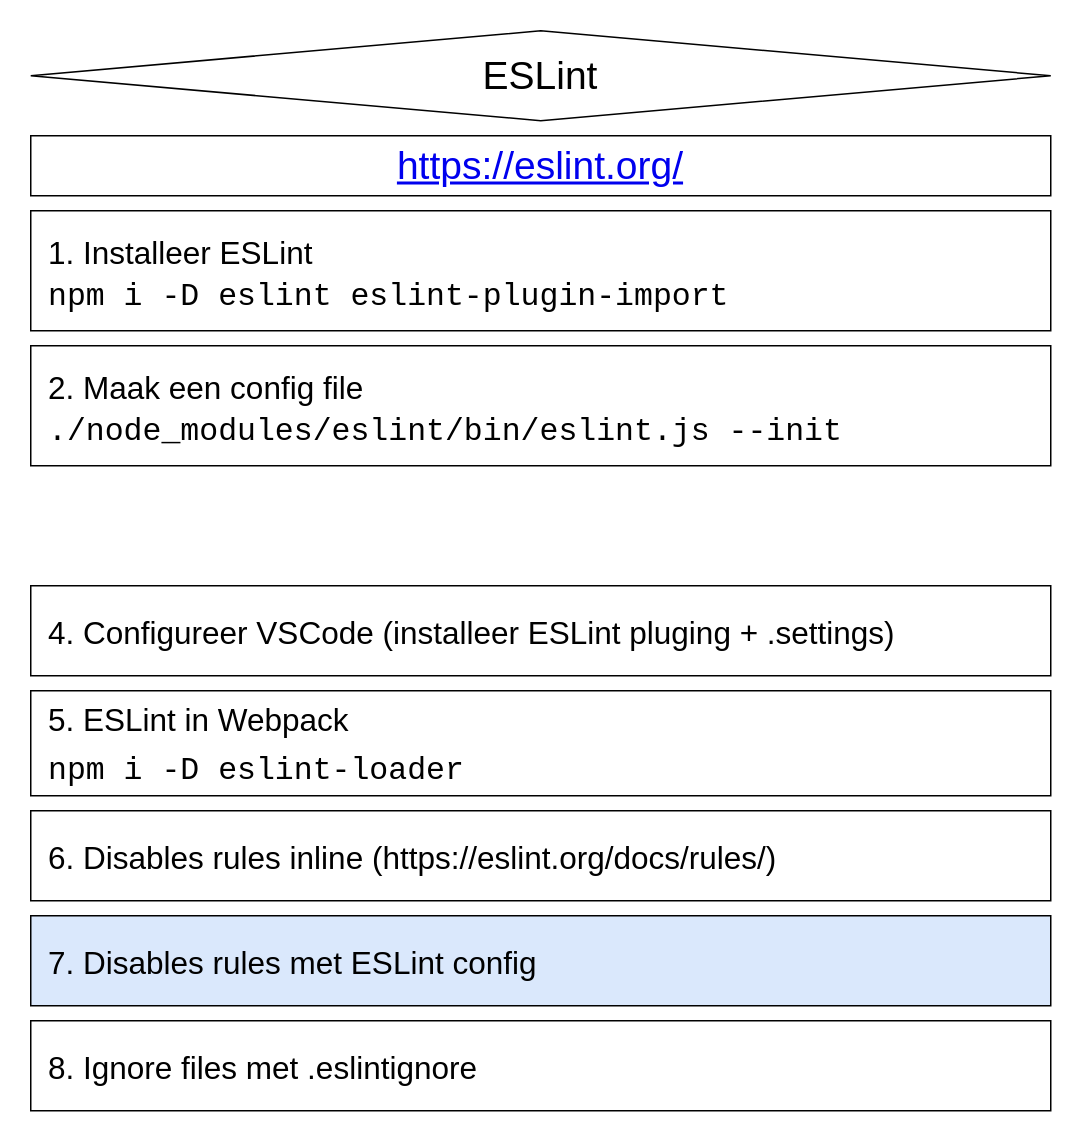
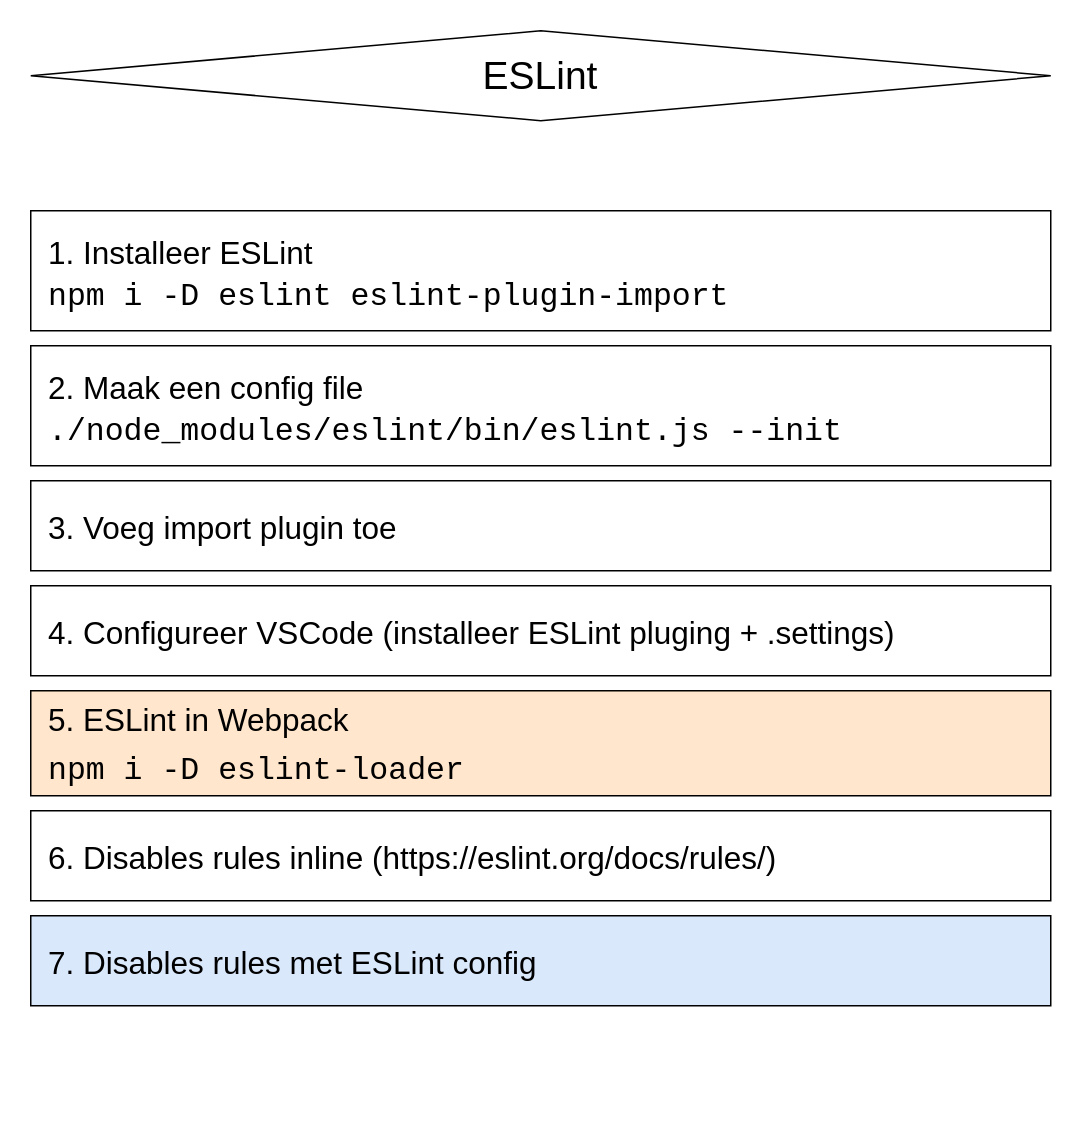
node "https://eslint.org/": removed
node "3. Voeg import plugin toe": added
node "5. ESLint in Webpack npm i -D eslint-loader": fillcolor #ffffff -> #ffe6cc
node "8. Ignore files met .eslintignore": removed
